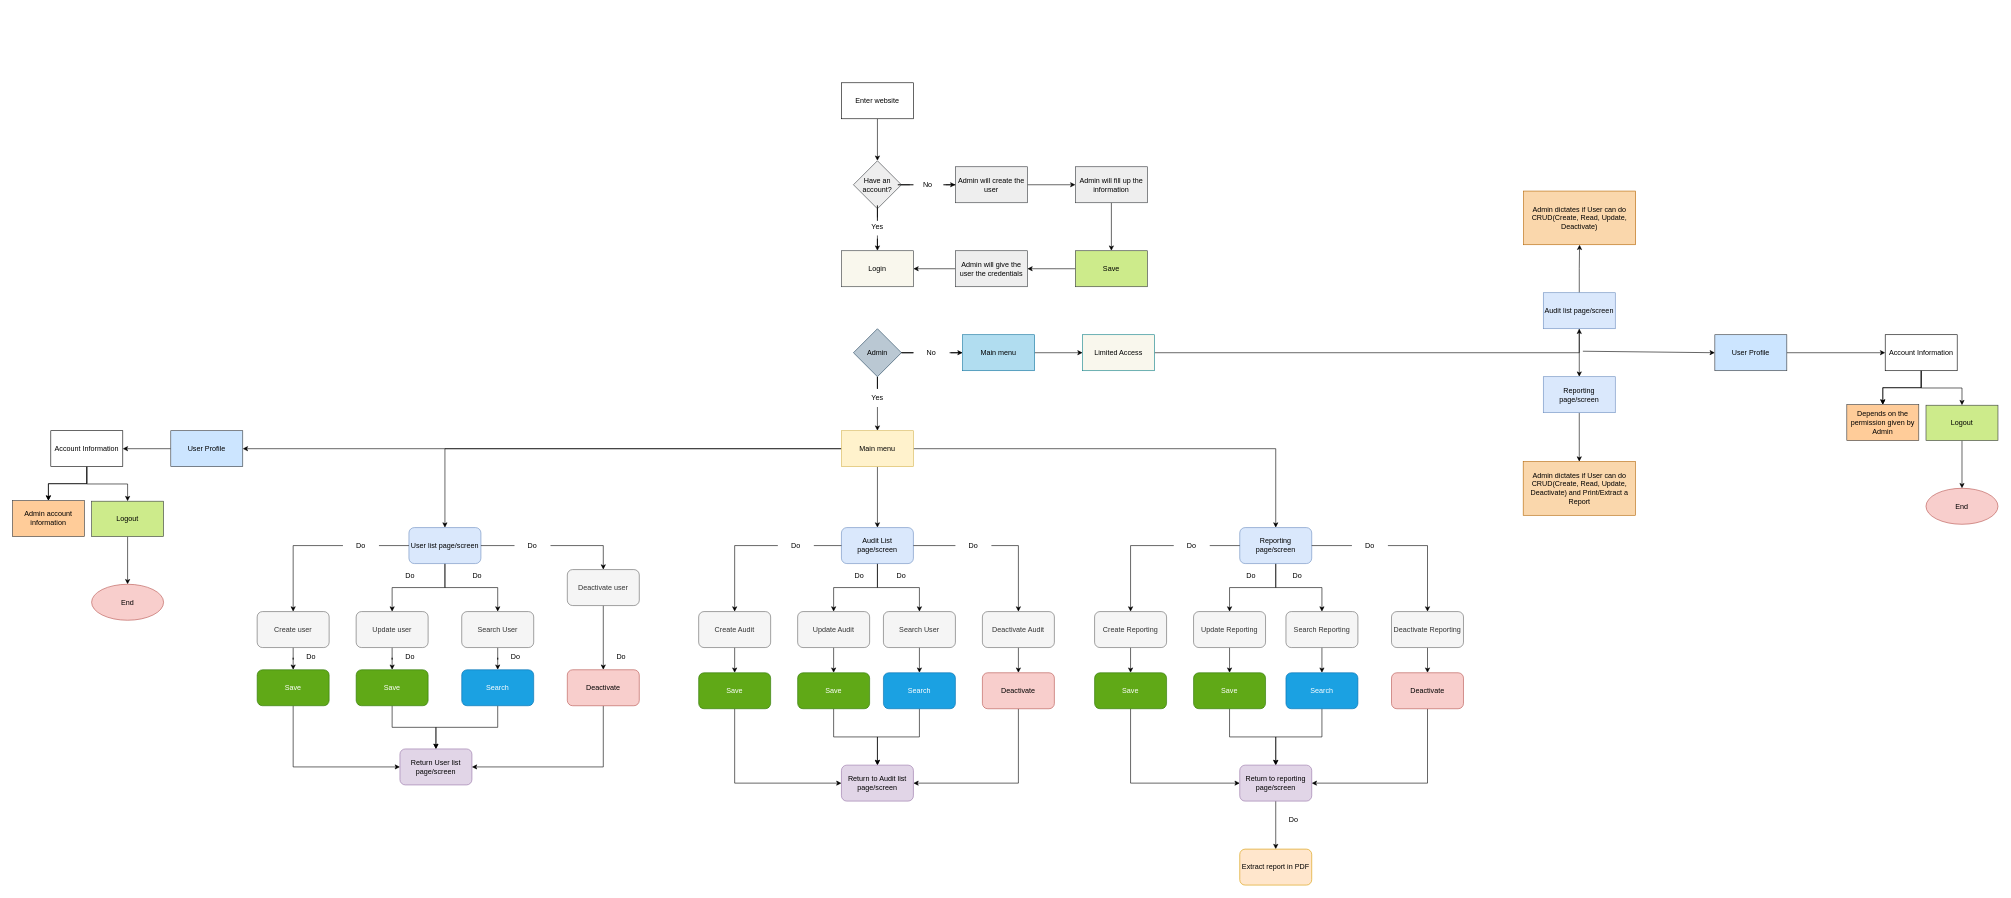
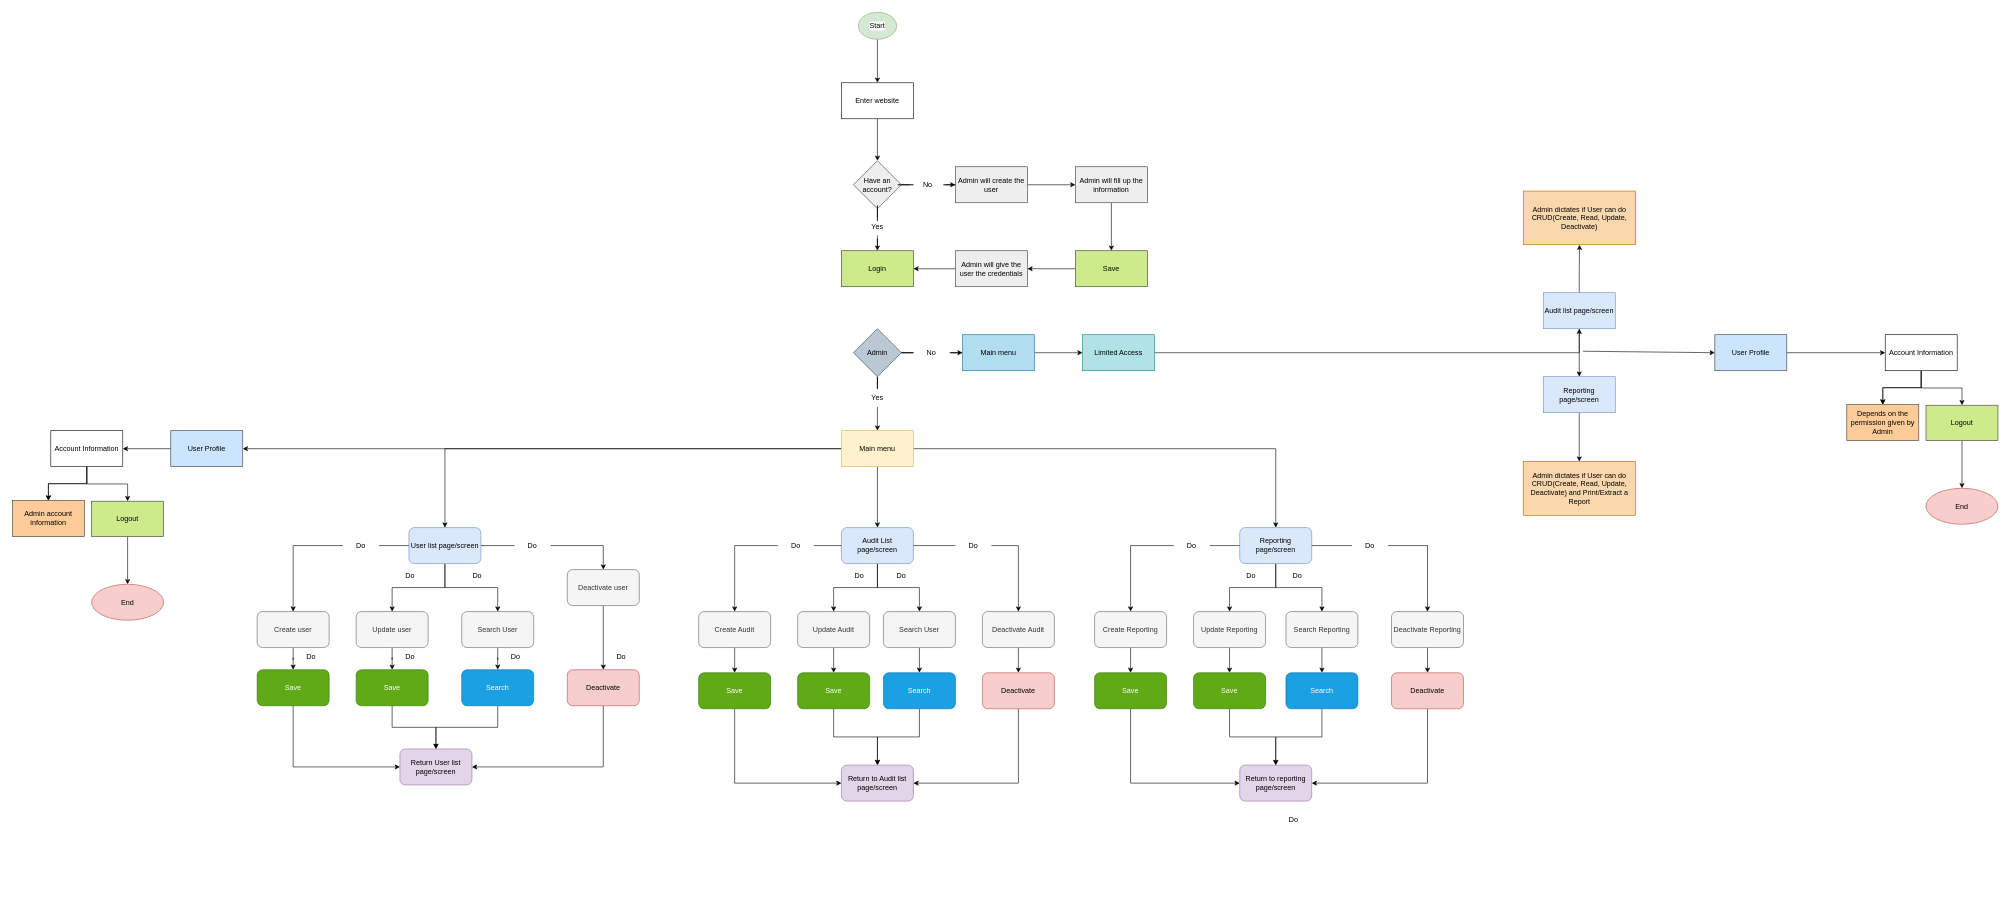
node "Start": added
edge "Start" -> "Enter website": added
node "Login": fillcolor #f9f7ed -> #cdeb8b
node "Limited Access": fillcolor #f9f7ed -> #b0e3e6
edge "Return to reporting page/screen" -> "Extract report in PDF": removed
node "Extract report in PDF": removed
